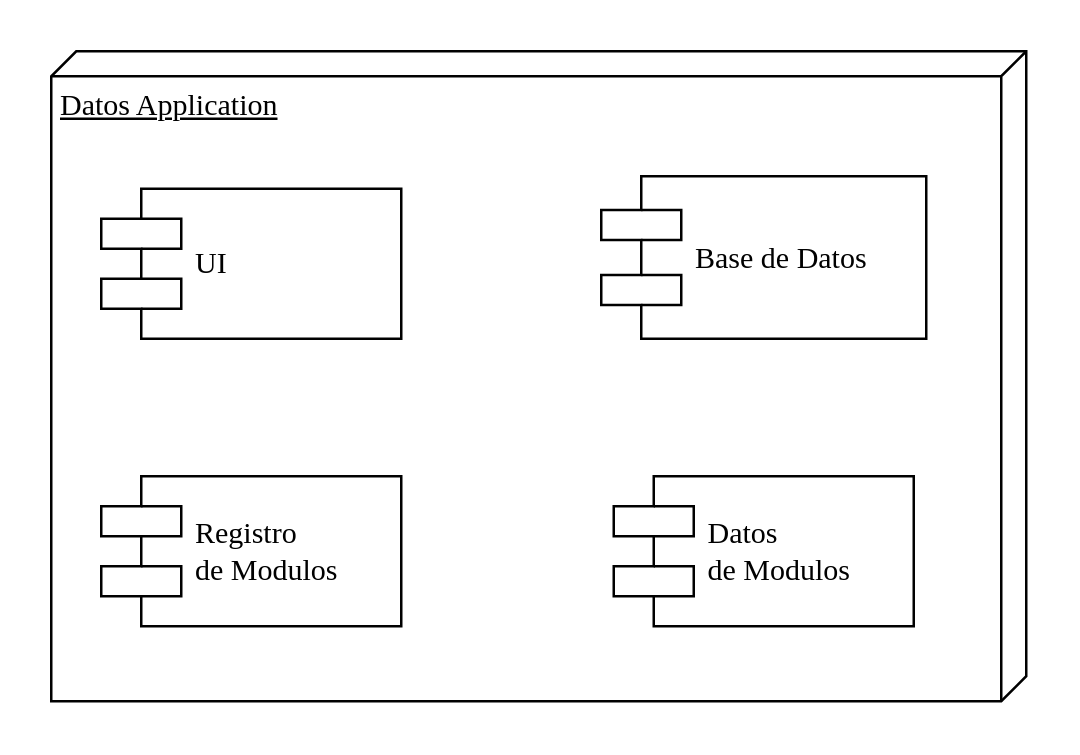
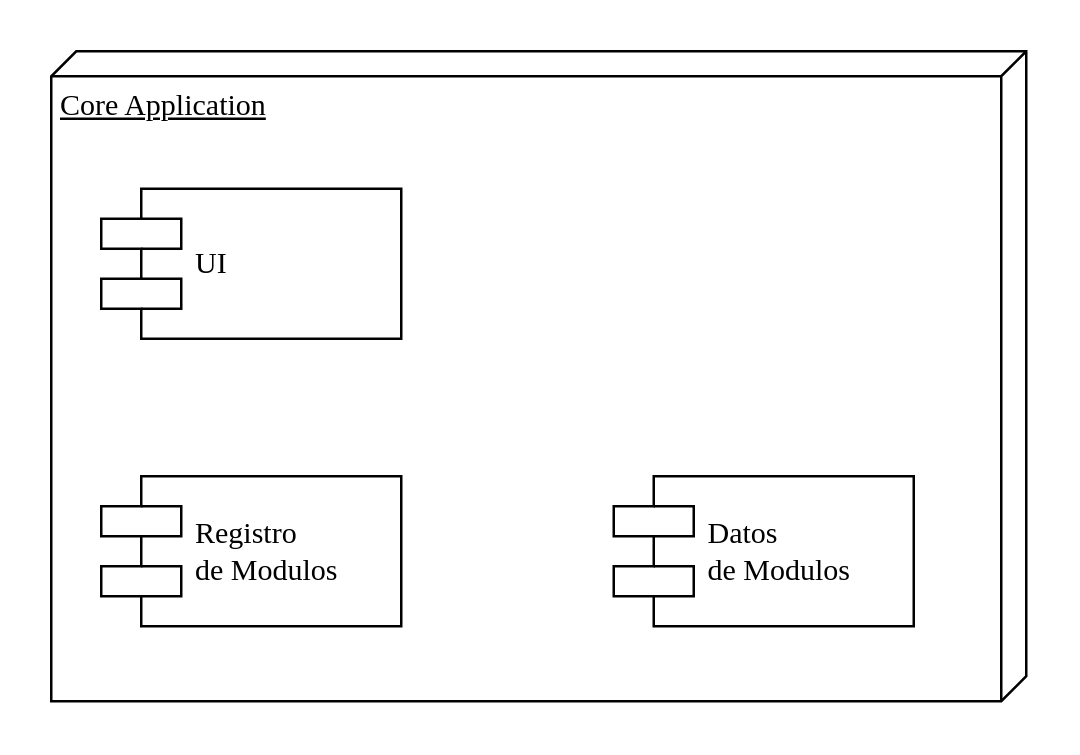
node "Datos Application": label "Datos Application" -> "Core Application"
node "Base de Datos": removed
